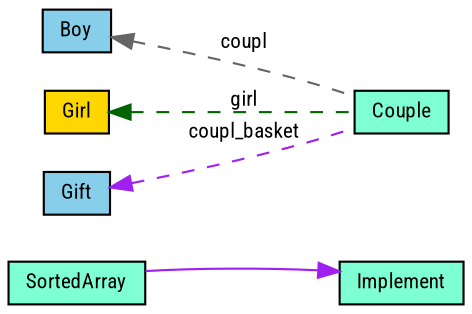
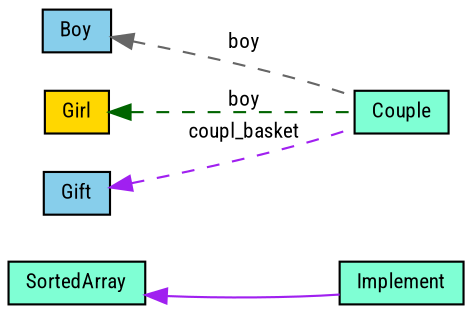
edge "Couple" -> "Boy": label " coupl" -> " boy"
edge "Couple" -> "Girl": label " girl" -> " boy"
edge "SortedArray" -> "Implement": reversed
